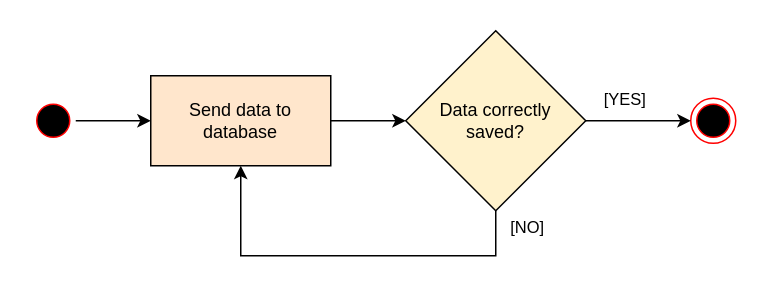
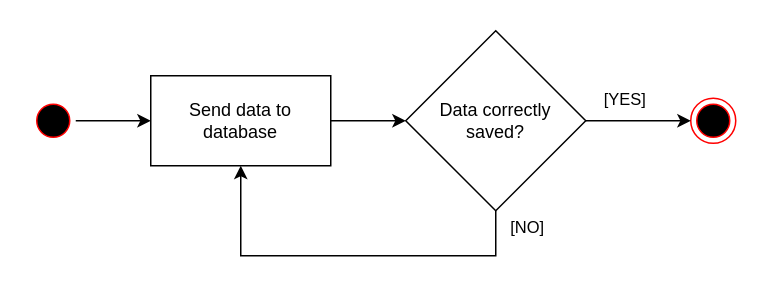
node "Send data to database": fillcolor #ffe6cc -> #ffffff
node "Data correctly saved?": fillcolor #fff2cc -> #ffffff
